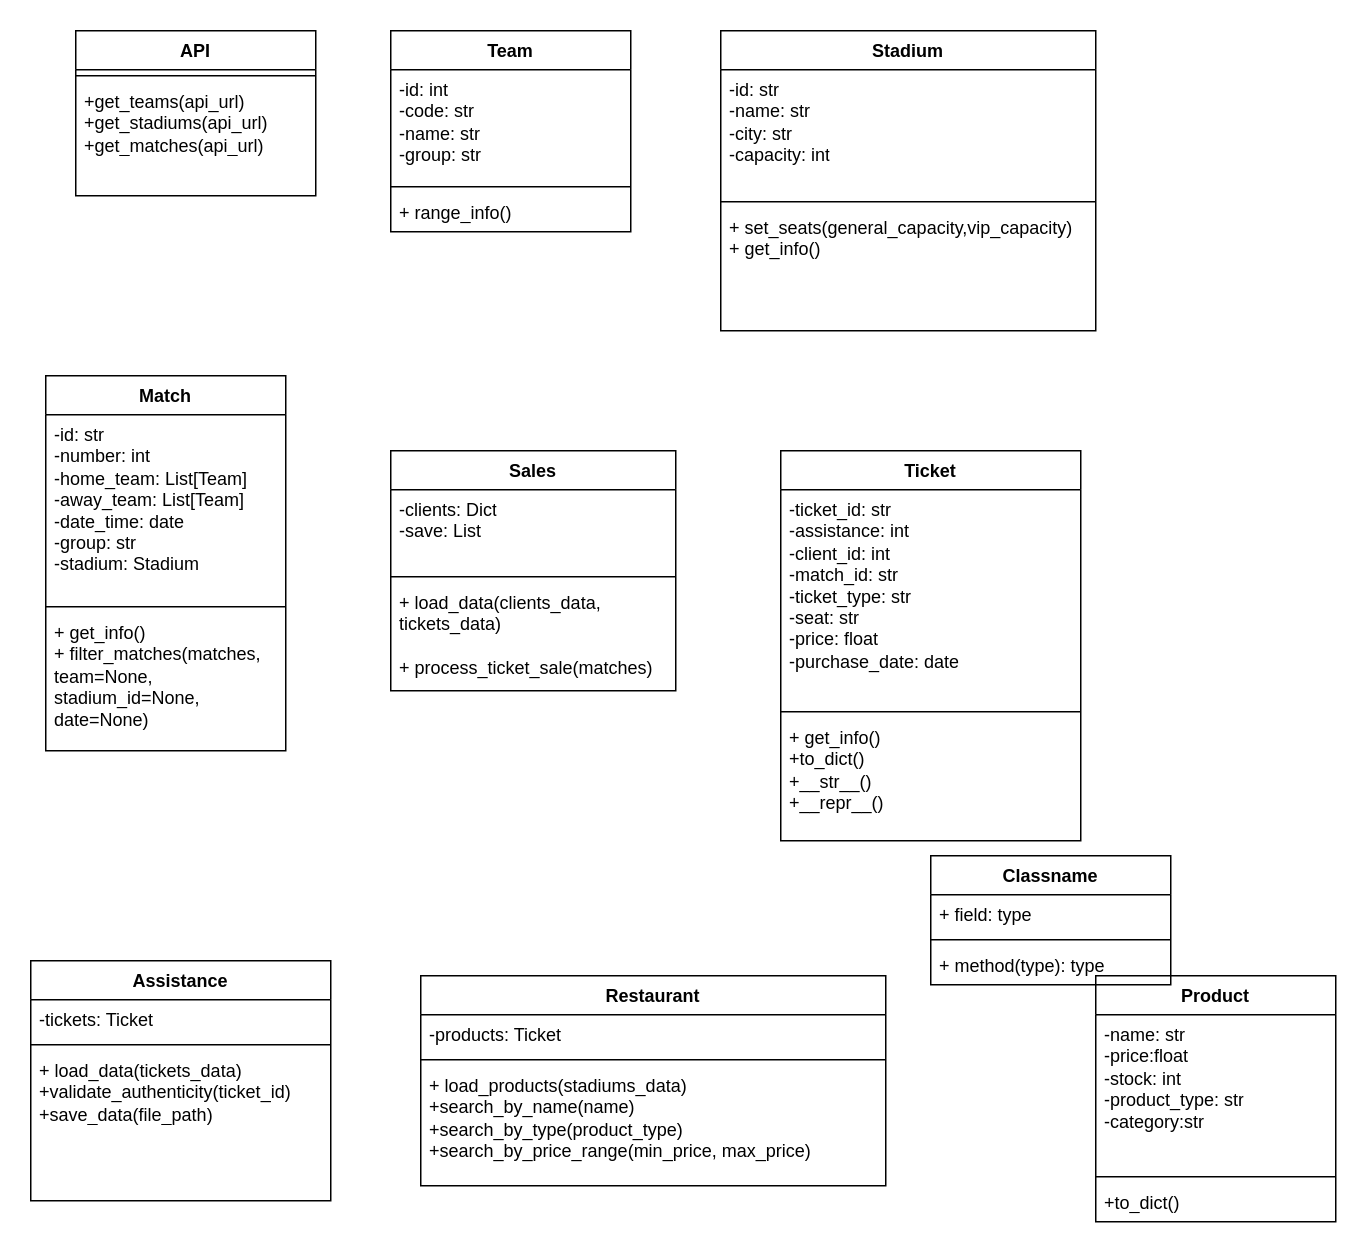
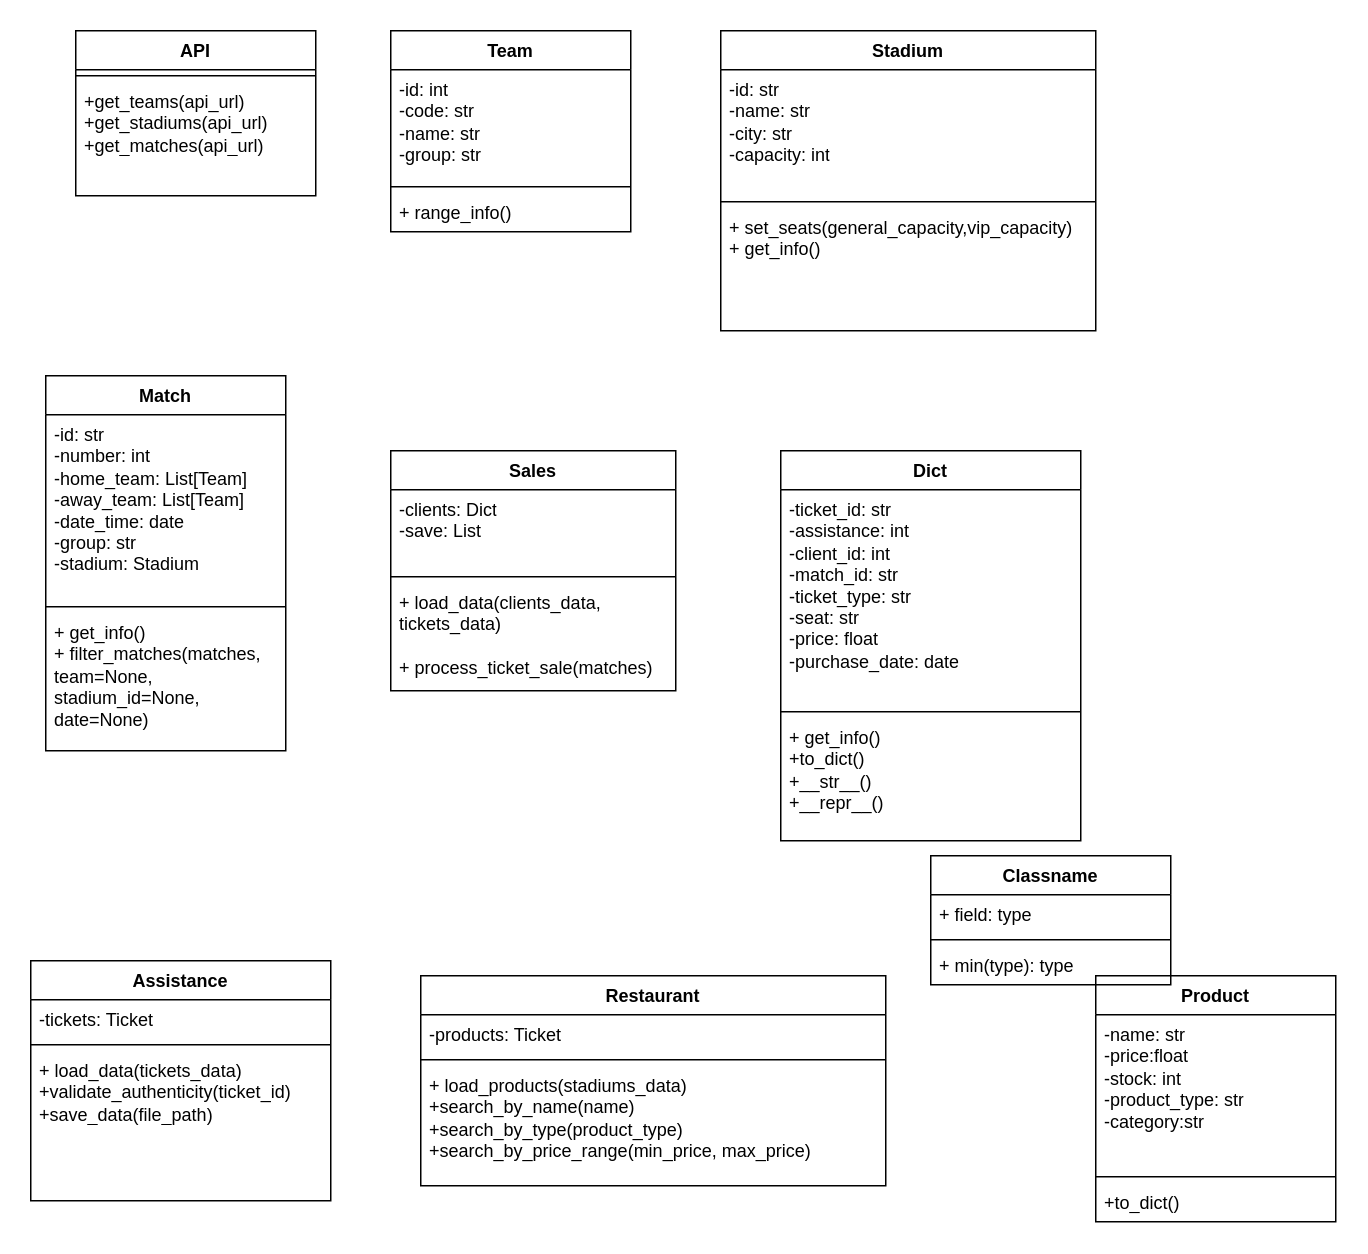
node "Ticket": label "Ticket" -> "Dict"
node "+ method(type): type": label "+ method(type): type" -> "+ min(type): type"
